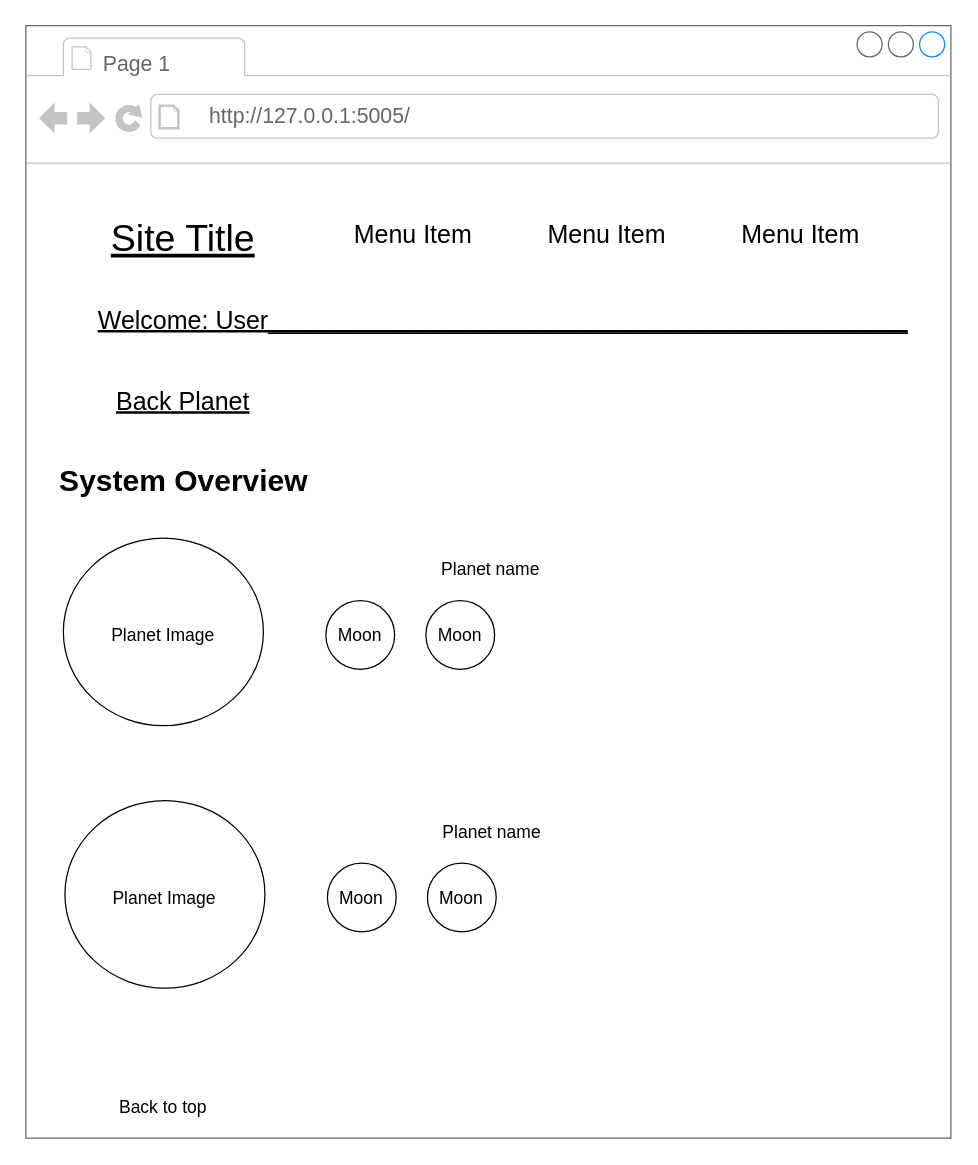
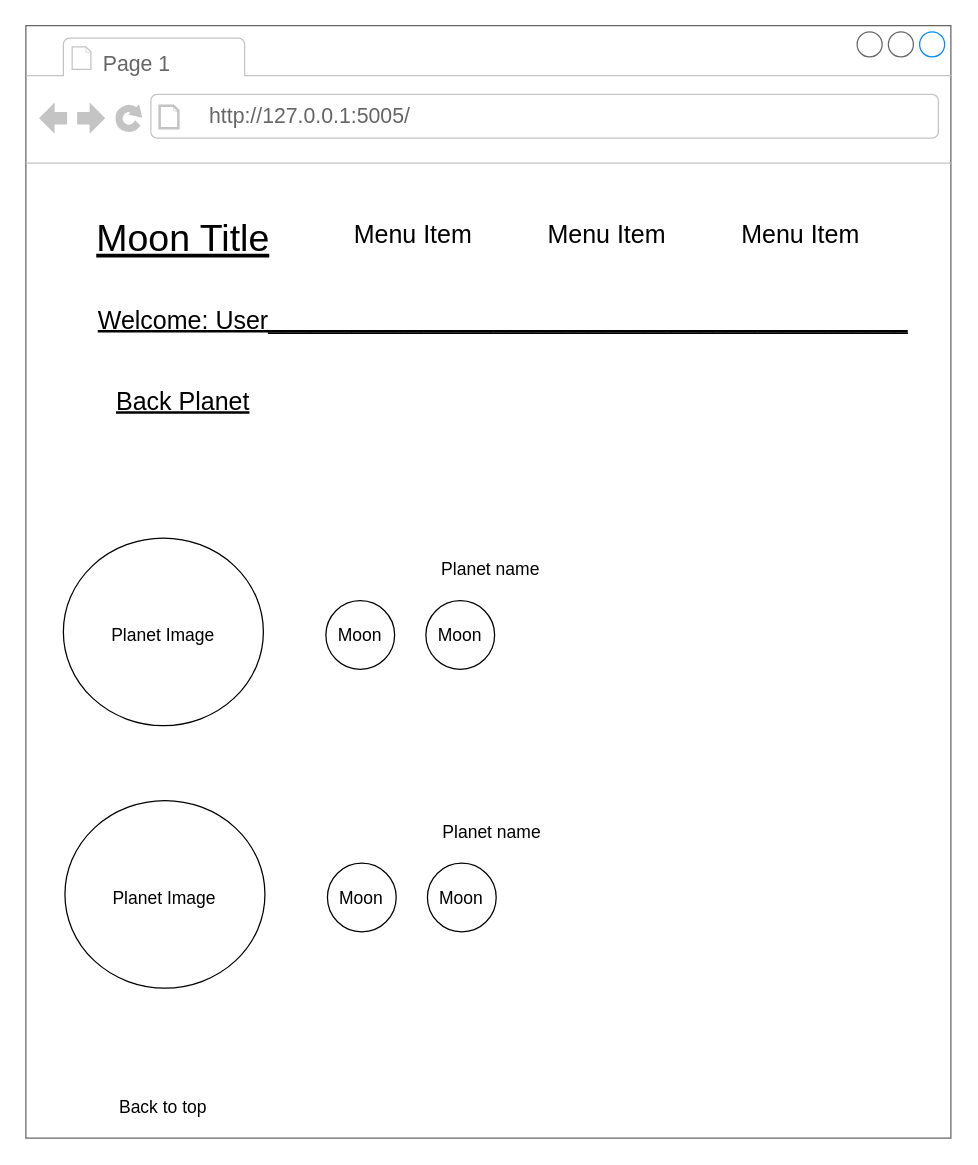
node "Site Title": label "Site Title" -> "Moon Title"
node "System Overview": removed
